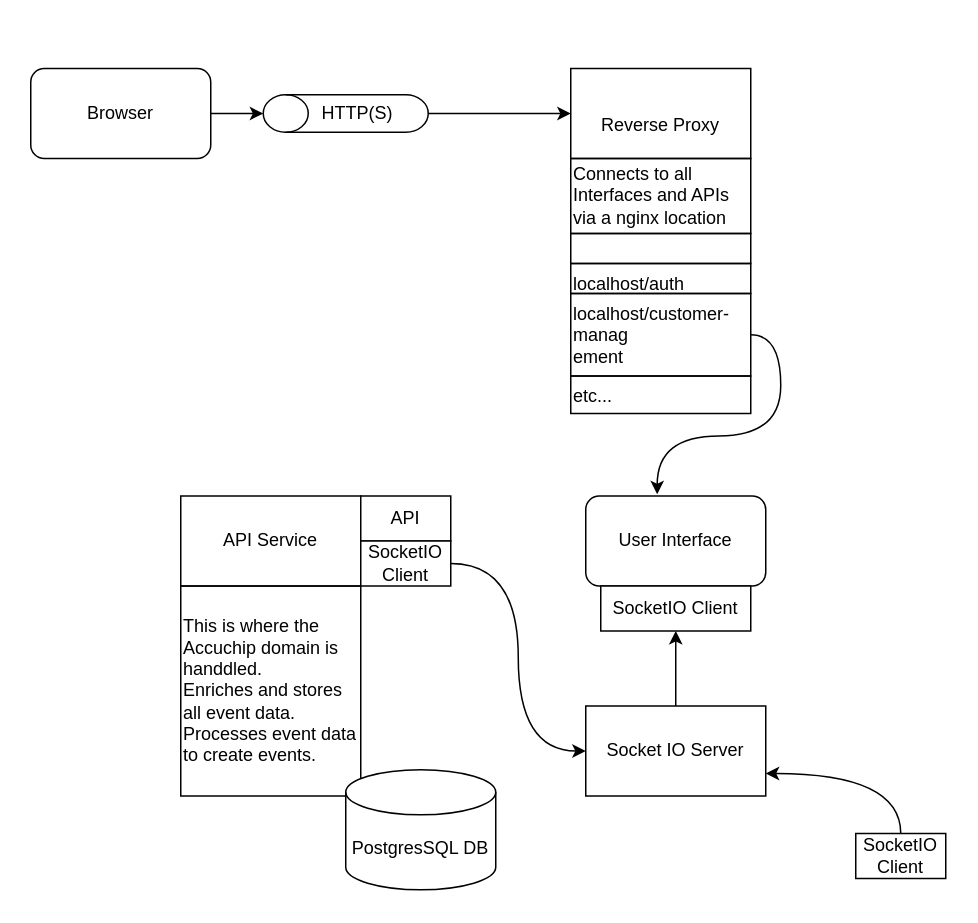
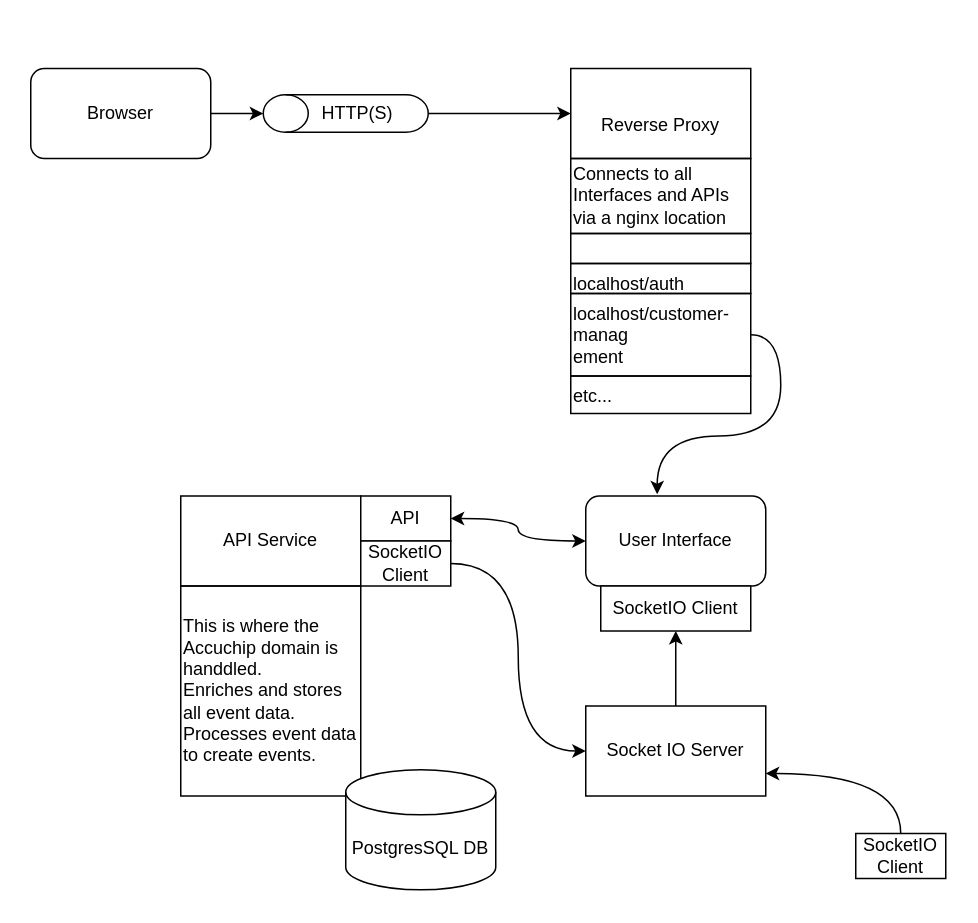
edge "API" -- "User Interface": added
